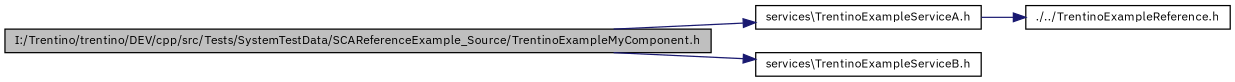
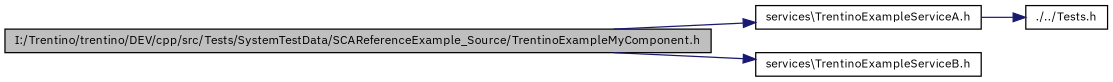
node "./../TrentinoExampleReference.h": label "./../TrentinoExampleReference.h" -> "./../Tests.h"
